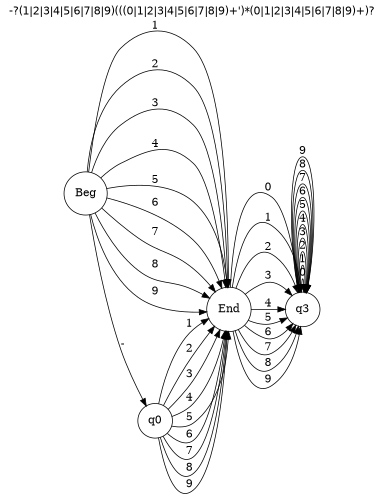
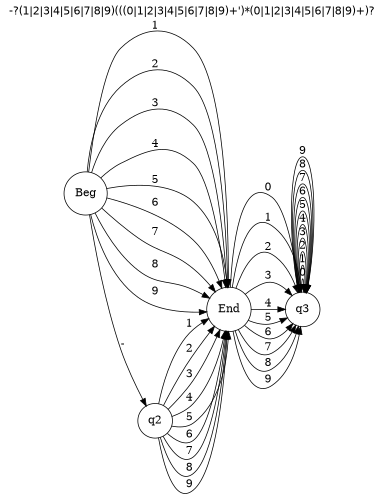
node "q0": label "q0" -> "q2"
